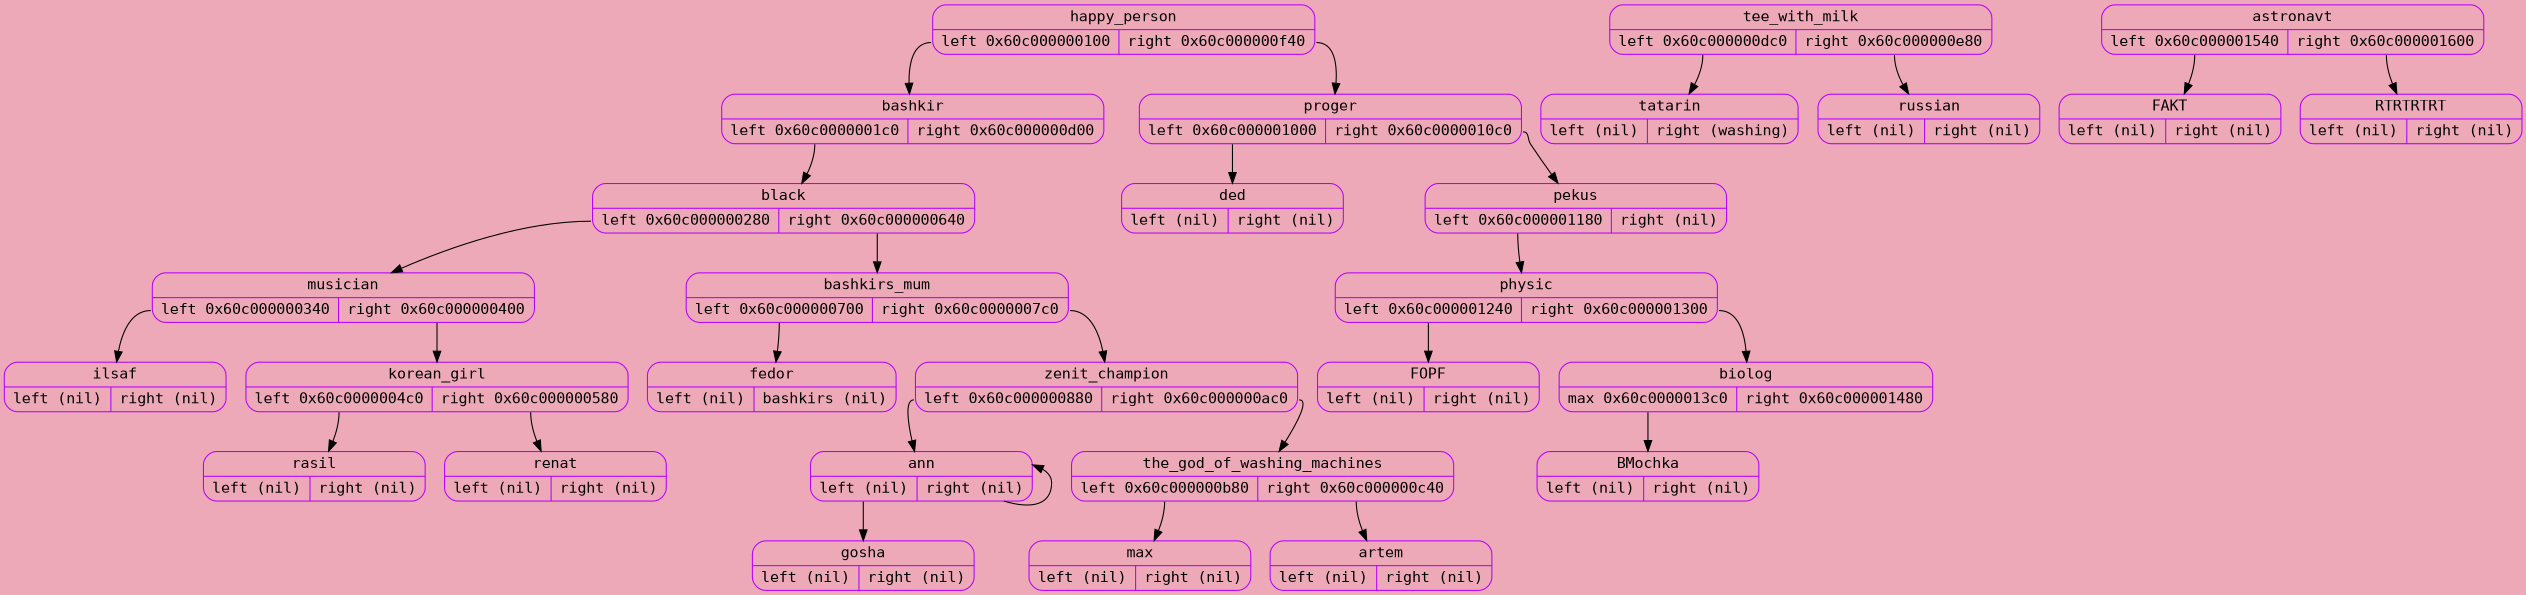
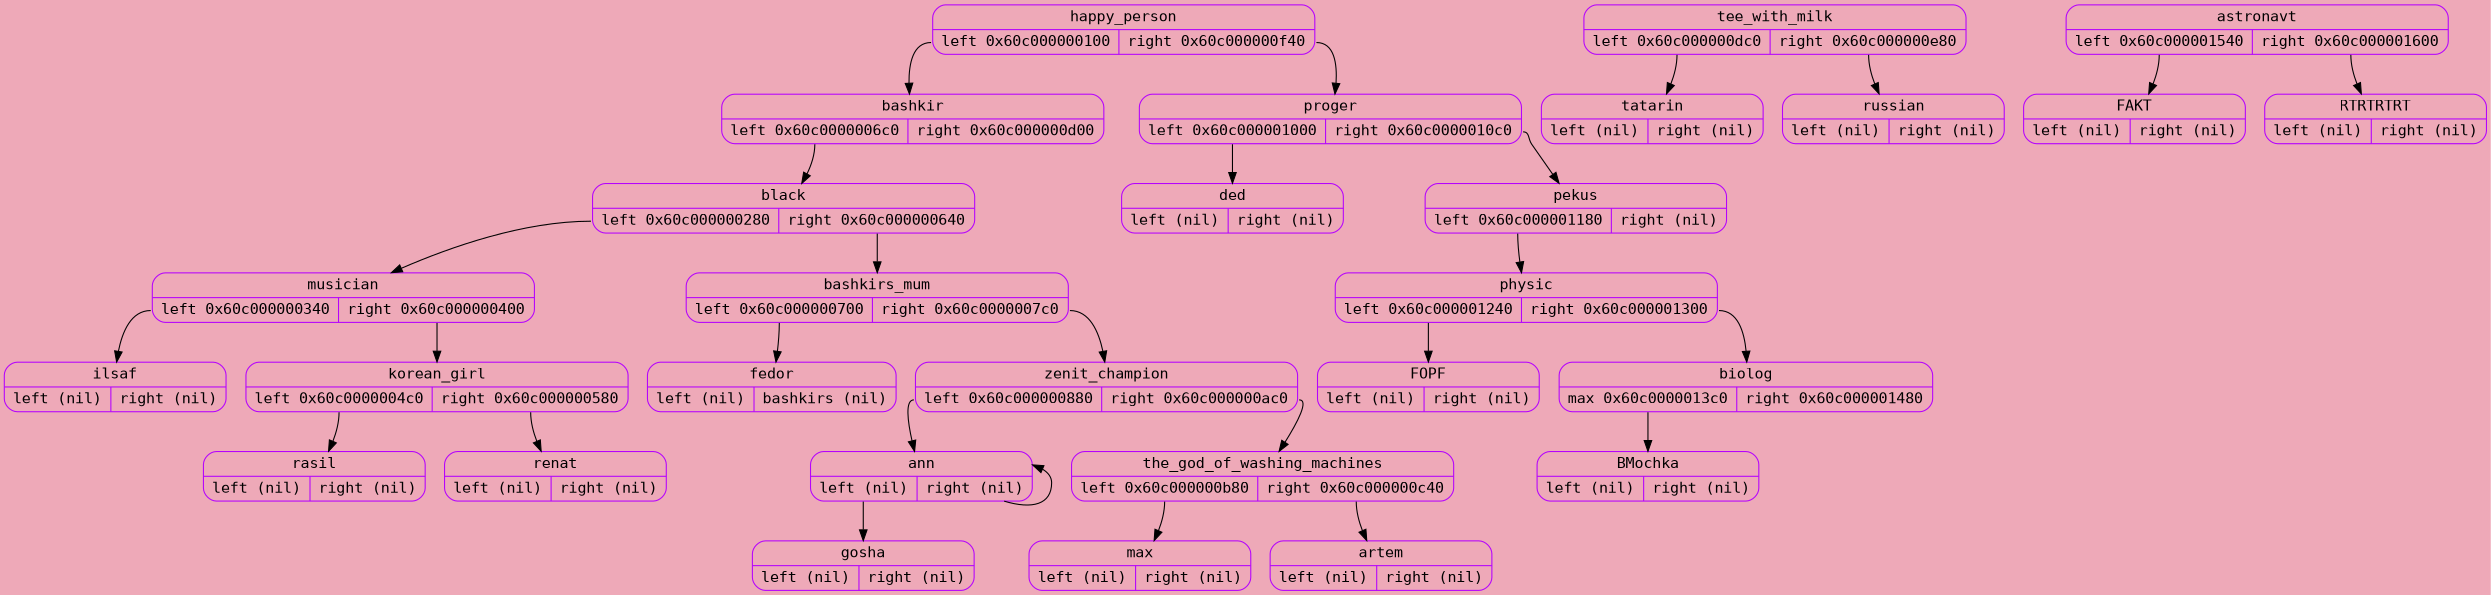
node "bashkir": text "left 0x60c0000001c0" -> "left 0x60c0000006c0"
node "tatarin": text "right (washing)" -> "right (nil)"
